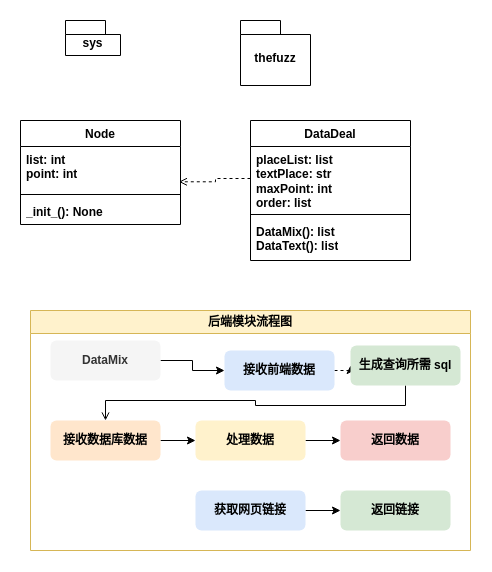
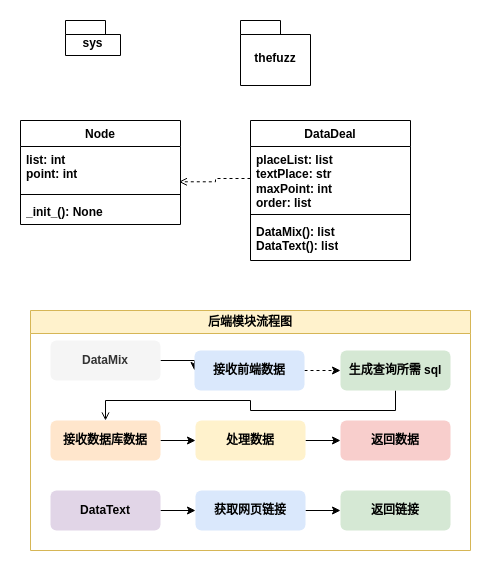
node "生成查询所需 sql": moved (406, 366) -> (396, 371)
node "接收前端数据": moved (280, 371) -> (250, 371)
node "DataText": added
edge "DataText" -> "获取网页链接": added
